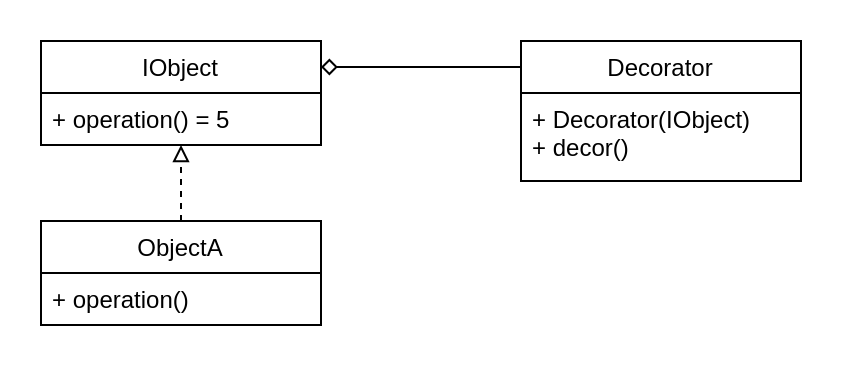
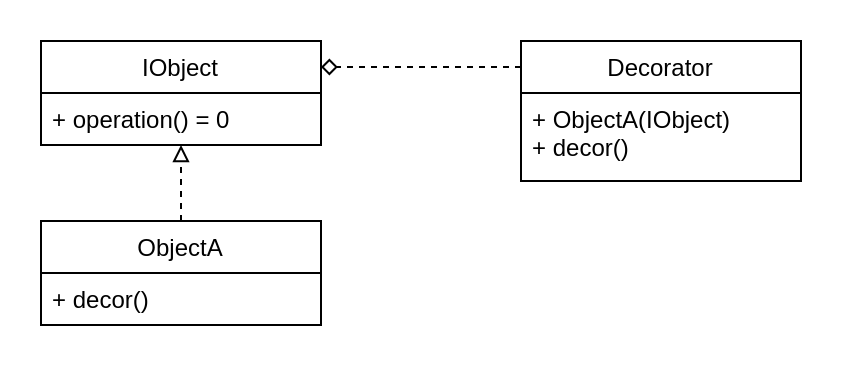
edge "Decorator" -> "IObject": style solid -> dashed
node "+ operation() = 5": label "+ operation() = 5" -> "+ operation() = 0"
node "+ Decorator(IObject) + decor()": label "+ Decorator(IObject) + decor()" -> "+ ObjectA(IObject) + decor()"
node "+ operation()": label "+ operation()" -> "+ decor()"
